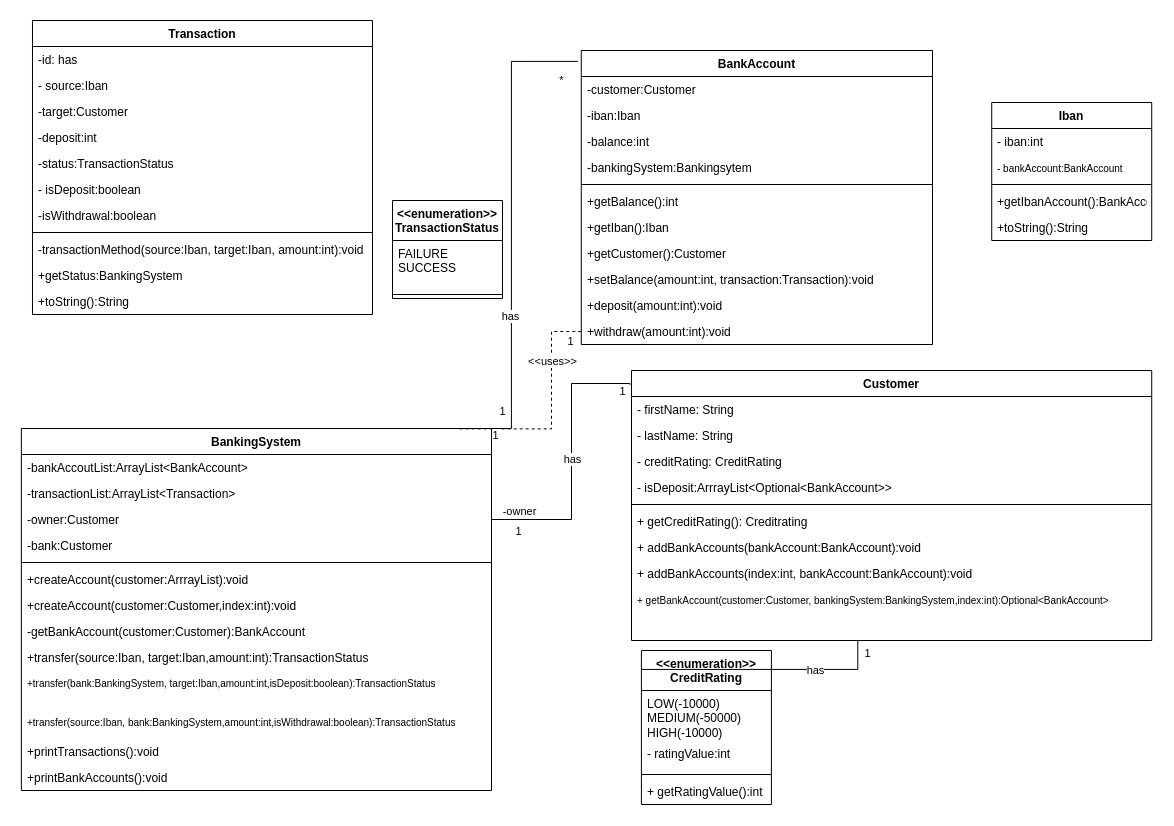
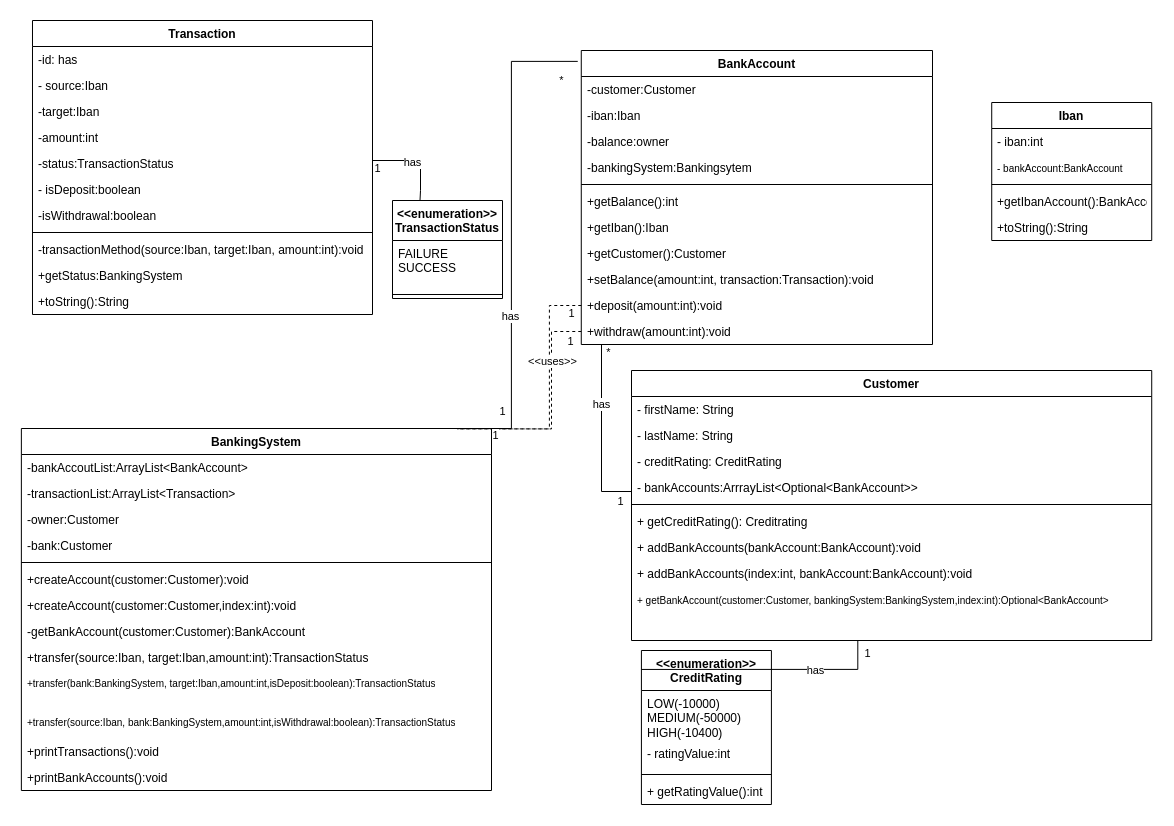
node "-target:Customer": label "-target:Customer" -> "-target:Iban"
node "-deposit:int": label "-deposit:int" -> "-amount:int"
node "-balance:int": label "-balance:int" -> "-balance:owner"
edge "-status:TransactionStatus" -- "<<enumeration>> TransactionStatus": added, labels "1", "has"
edge "+deposit(amount:int):void" -- "BankingSystem": added, label "1"
edge "BankAccount" -- "Customer": added, labels "*", "has", "1"
edge "Customer" -- "-owner:Customer": removed, labels "1", "has", "1", "-owner"
node "- isDeposit:ArrrayList<Optional<BankAccount>>": label "- isDeposit:ArrrayList<Optional<BankAccount>>" -> "- bankAccounts:ArrrayList<Optional<BankAccount>>"
node "+createAccount(customer:ArrrayList):void": label "+createAccount(customer:ArrrayList):void" -> "+createAccount(customer:Customer):void"
node "LOW(-10000) MEDIUM(-50000) HIGH(-10000)": label "LOW(-10000) MEDIUM(-50000) HIGH(-10000)" -> "LOW(-10000) MEDIUM(-50000) HIGH(-10400)"
